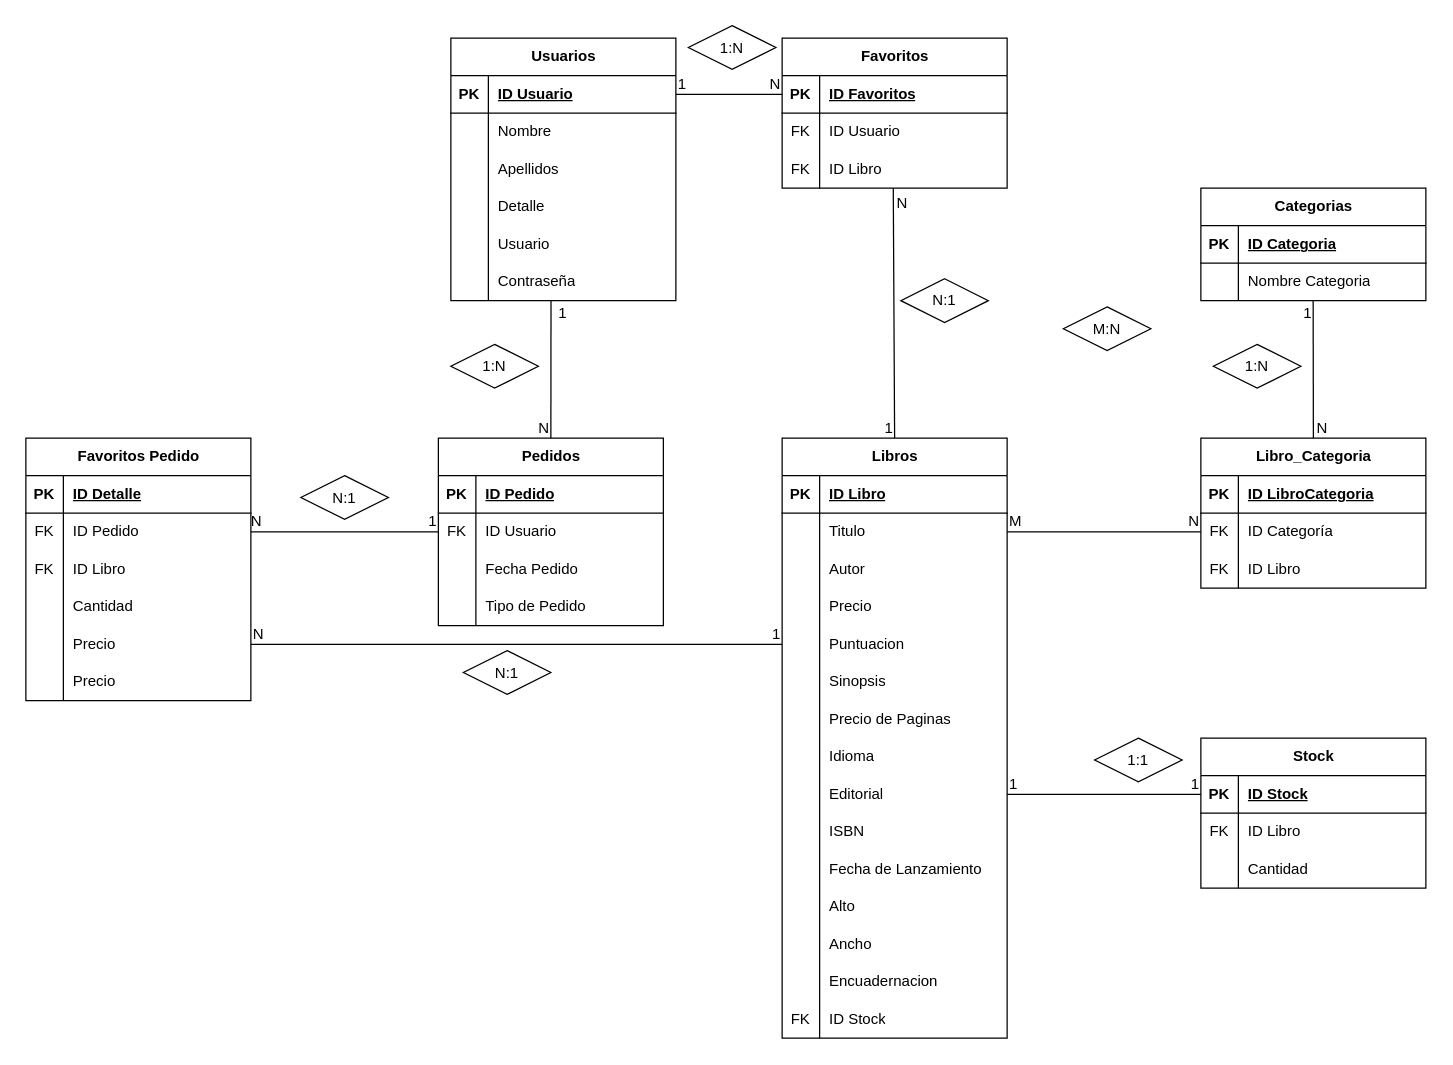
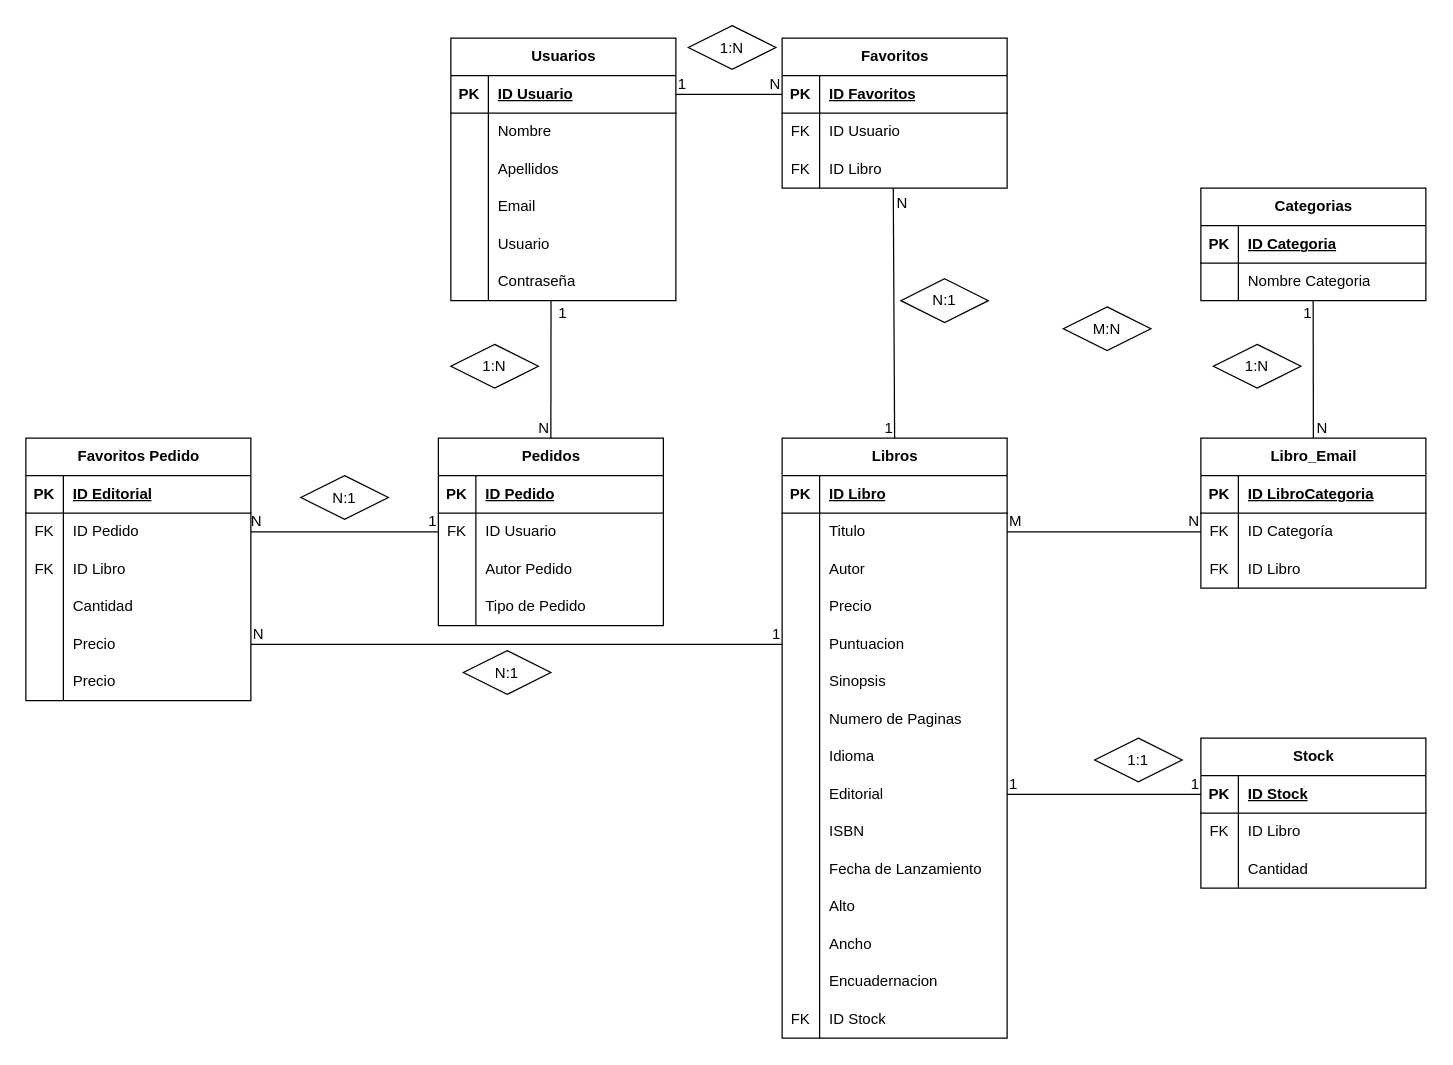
node "Detalle": label "Detalle" -> "Email"
node "Libro_Categoria": label "Libro_Categoria" -> "Libro_Email"
node "ID Detalle": label "ID Detalle" -> "ID Editorial"
node "Fecha Pedido": label "Fecha Pedido" -> "Autor Pedido"
node "Precio de Paginas": label "Precio de Paginas" -> "Numero de Paginas"
